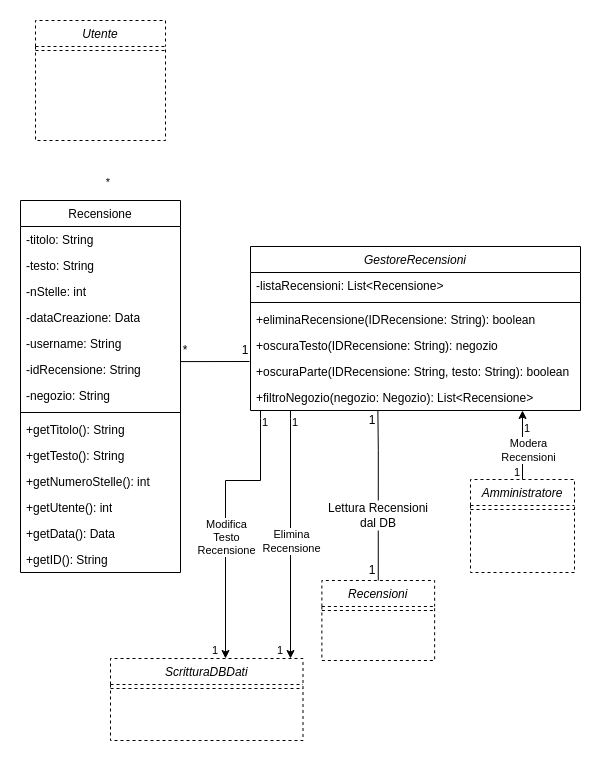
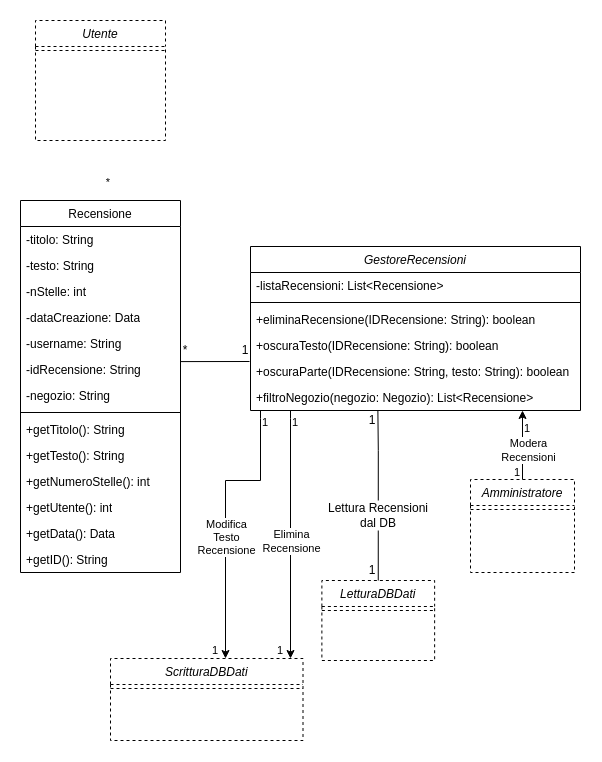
node "+oscuraTesto(IDRecensione: String): negozio": label "+oscuraTesto(IDRecensione: String): negozio" -> "+oscuraTesto(IDRecensione: String): boolean"
node "Recensioni": label "Recensioni" -> "LetturaDBDati"
